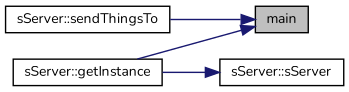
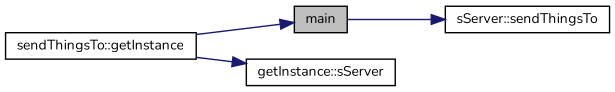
edge "sServer::sendThingsTo" -> "main": reversed
node "sServer::getInstance": label "sServer::getInstance" -> "sendThingsTo::getInstance"
node "sServer::sServer": label "sServer::sServer" -> "getInstance::sServer"
